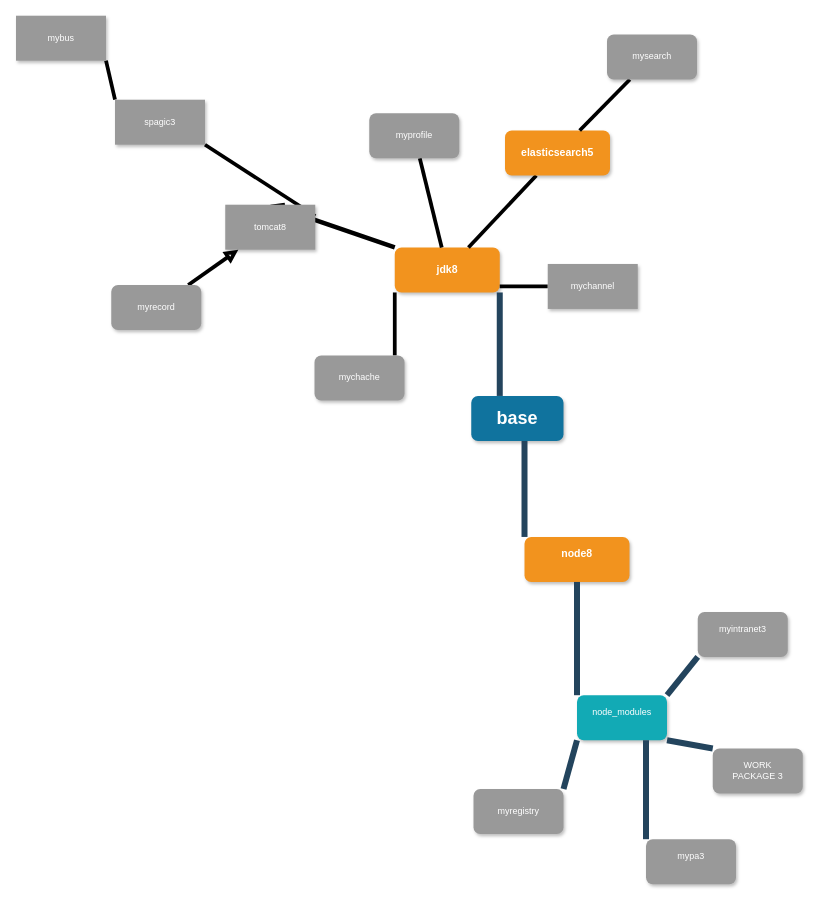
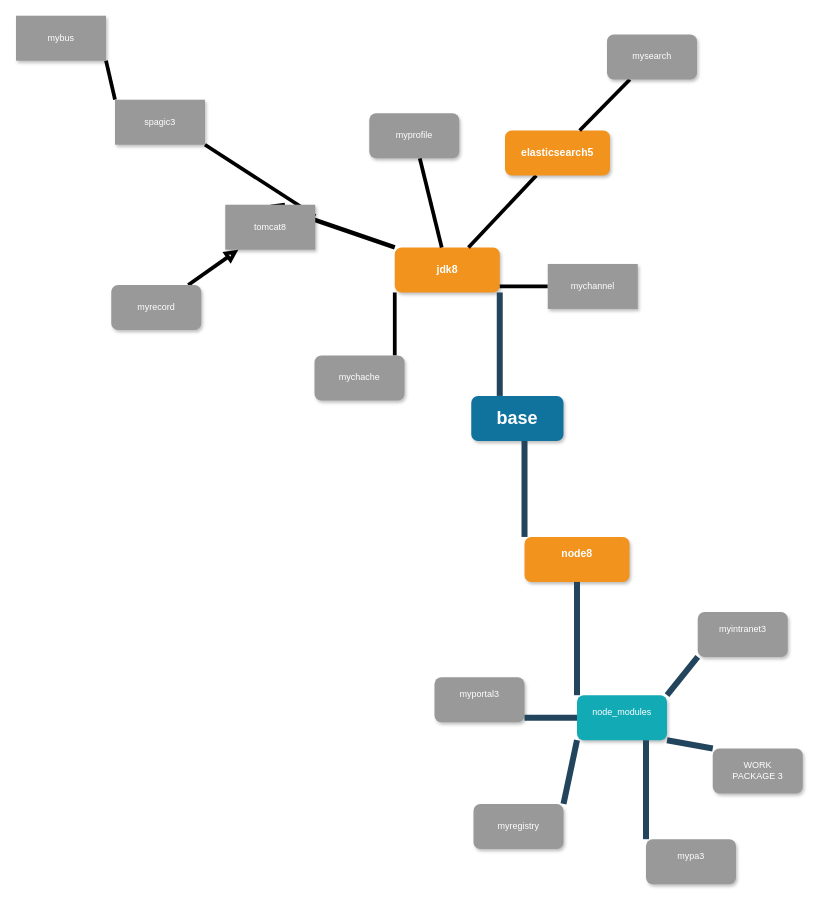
node "myportal3": added
edge "myportal3" -- "node_modules": added
node "myregistry": moved (519, 811) -> (519, 826)
